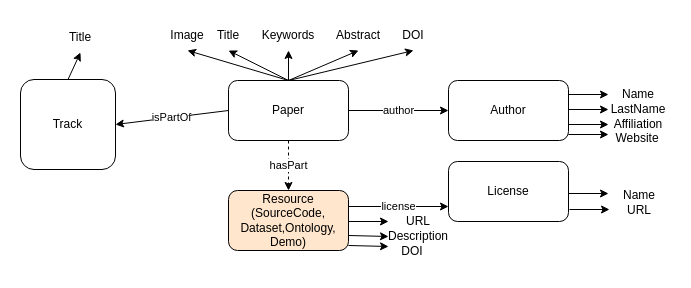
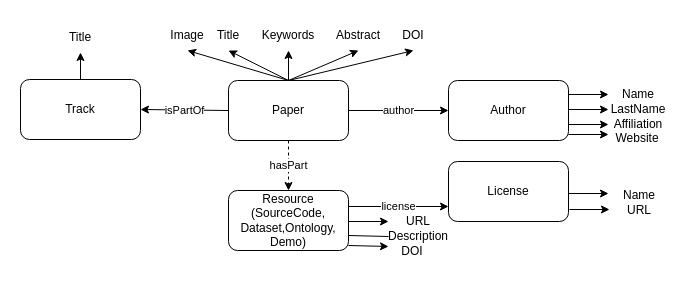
node "Track": size 95x90 -> 120x60
node "Resource (SourceCode, Dataset,Ontology, Demo)": fillcolor #ffe6cc -> #ffffff
edge "Resource (SourceCode, Dataset,Ontology, Demo)" -> "Description": arrowhead classic -> none
